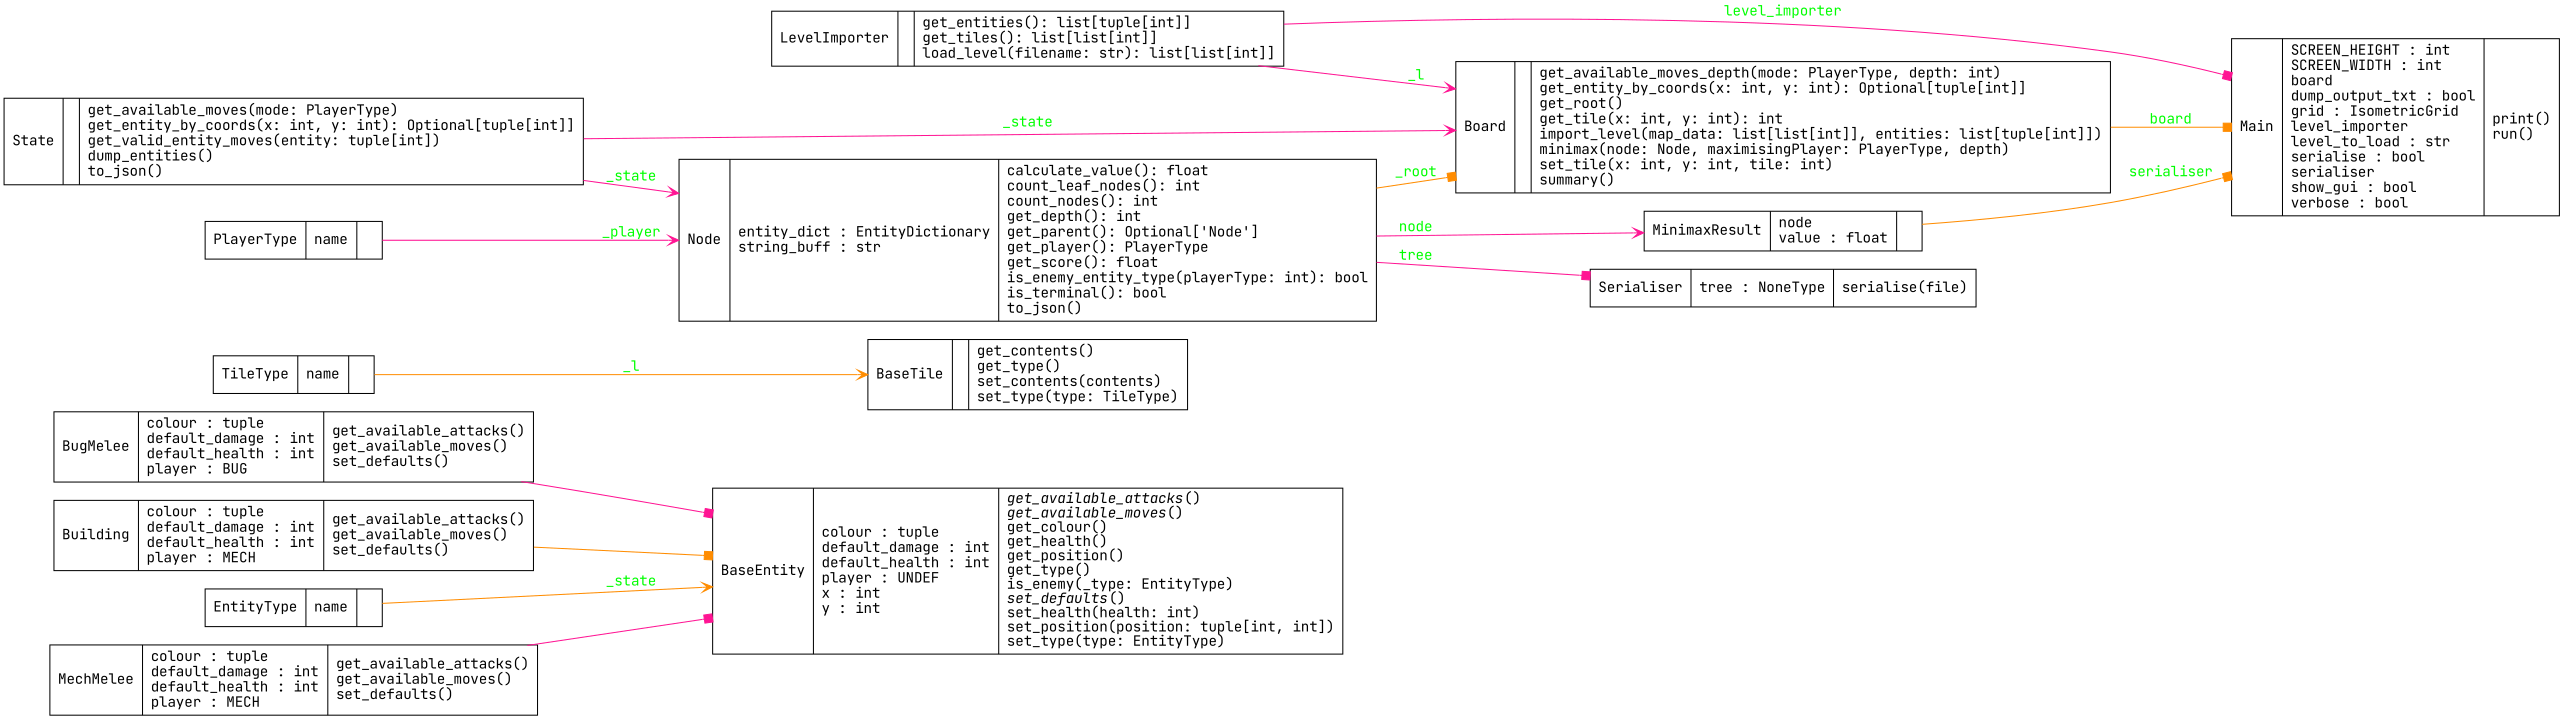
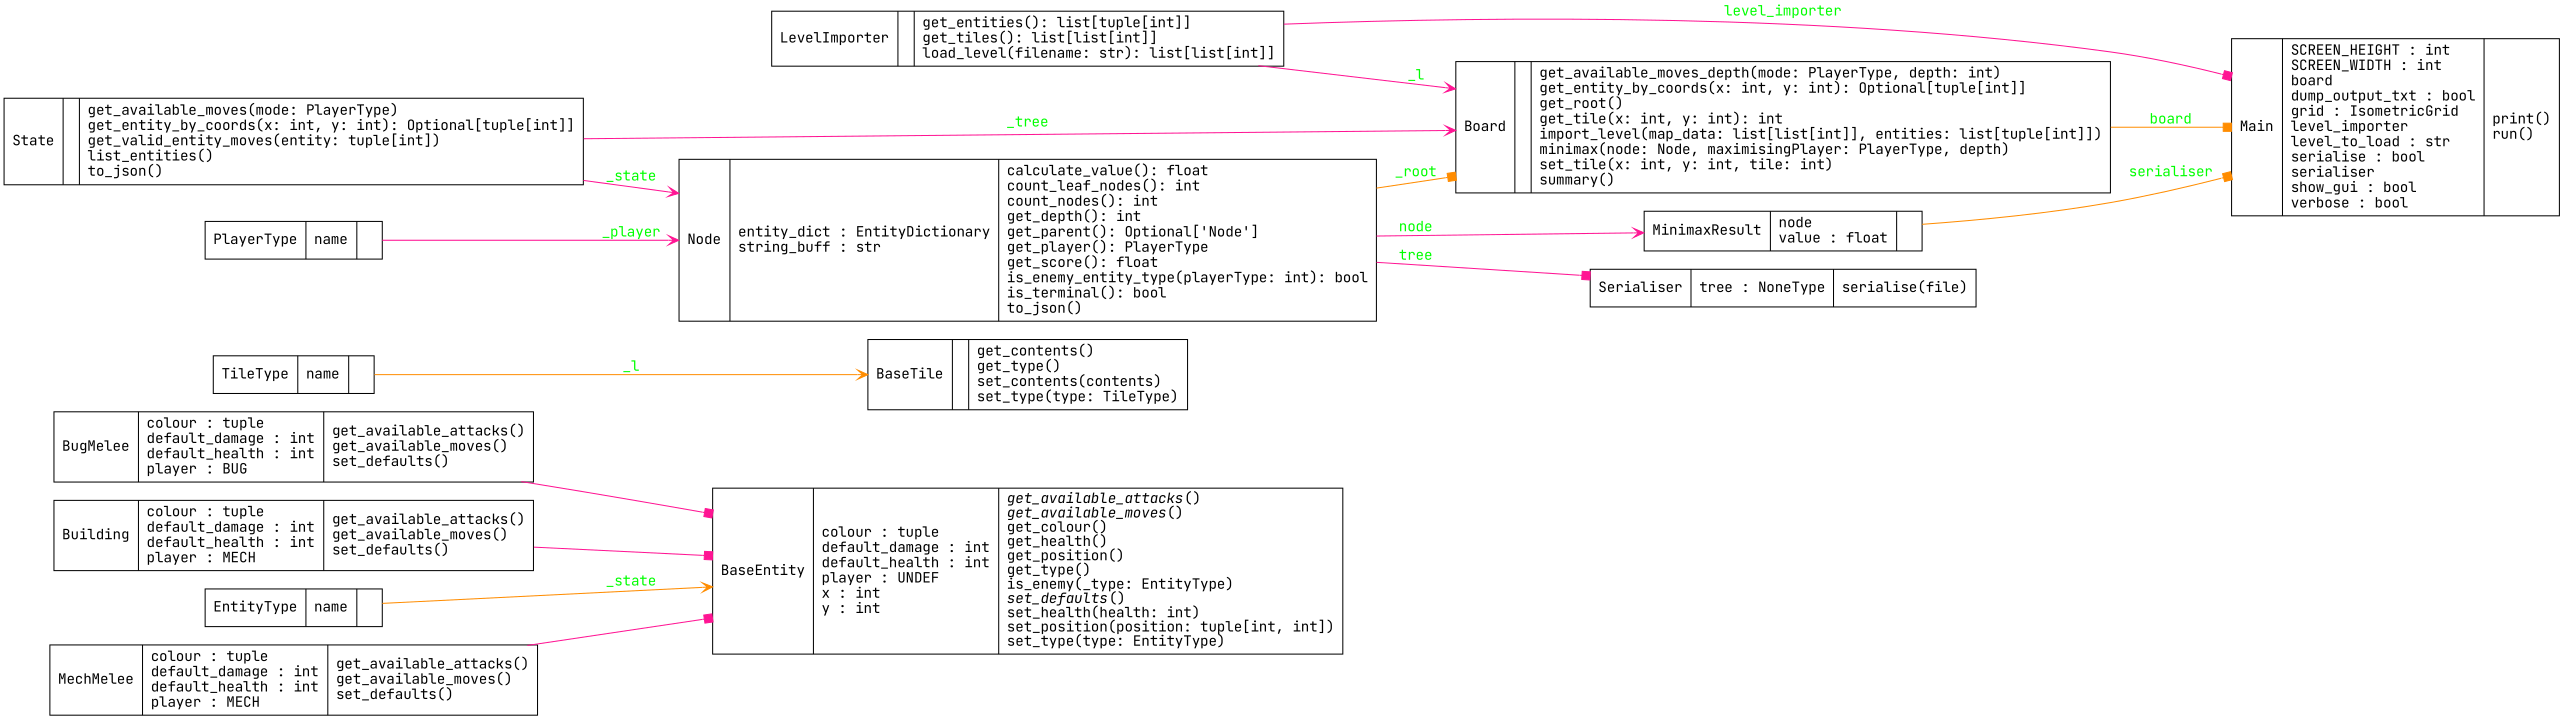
edge "State" -> "Board": label "_state" -> "_tree"
node "State": text "dump_entities()" -> "list_entities()"
edge "Building" -> "BaseEntity": color darkorange -> deeppink
